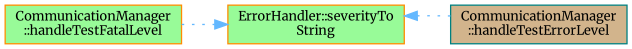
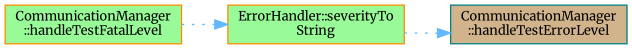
edge "CommunicationManager ::handleTestErrorLevel" -> "ErrorHandler::severityTo String": reversed
